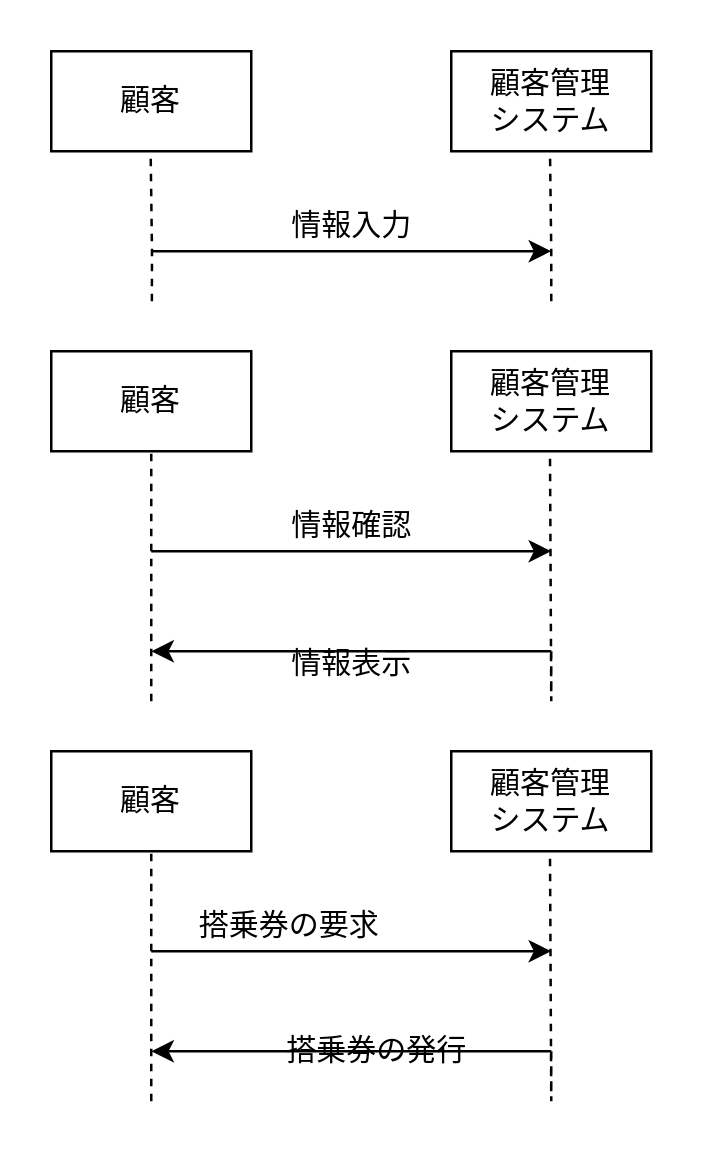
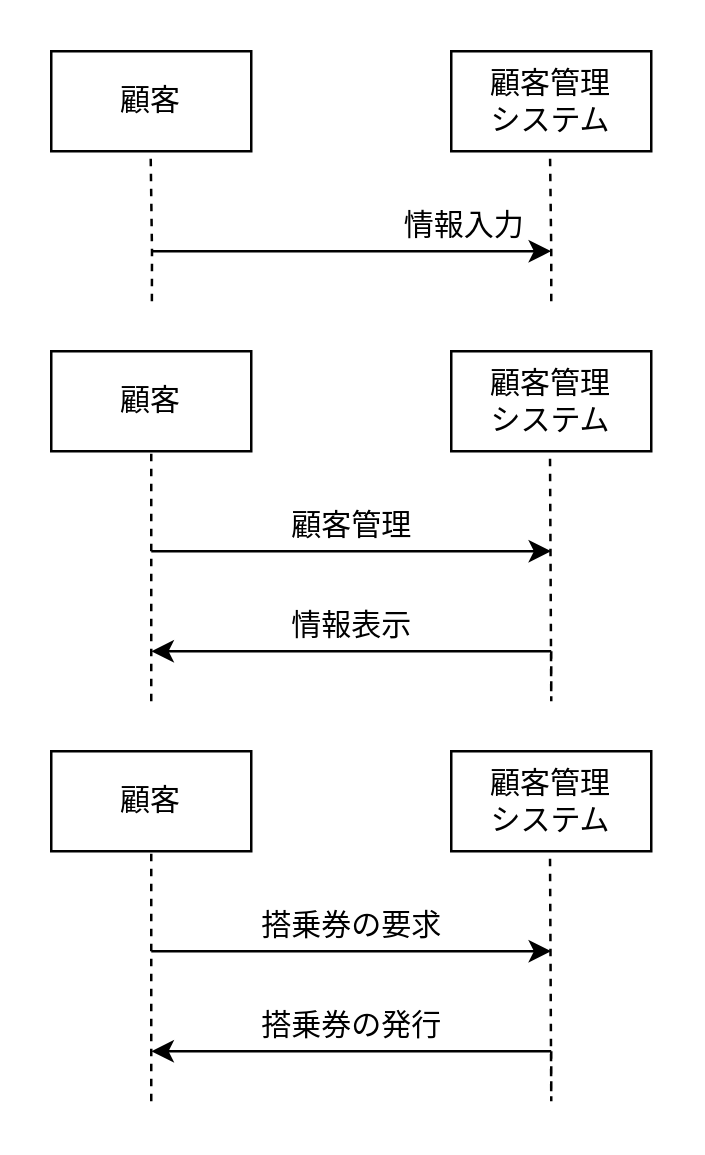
node "情報入力": moved (351, 226) -> (464, 226)
node "情報確認": label "情報確認" -> "顧客管理"
node "情報表示": moved (351, 664) -> (351, 626)
node "搭乗券の要求": moved (289, 926) -> (351, 926)
node "搭乗券の発行": moved (376, 1051) -> (351, 1026)
